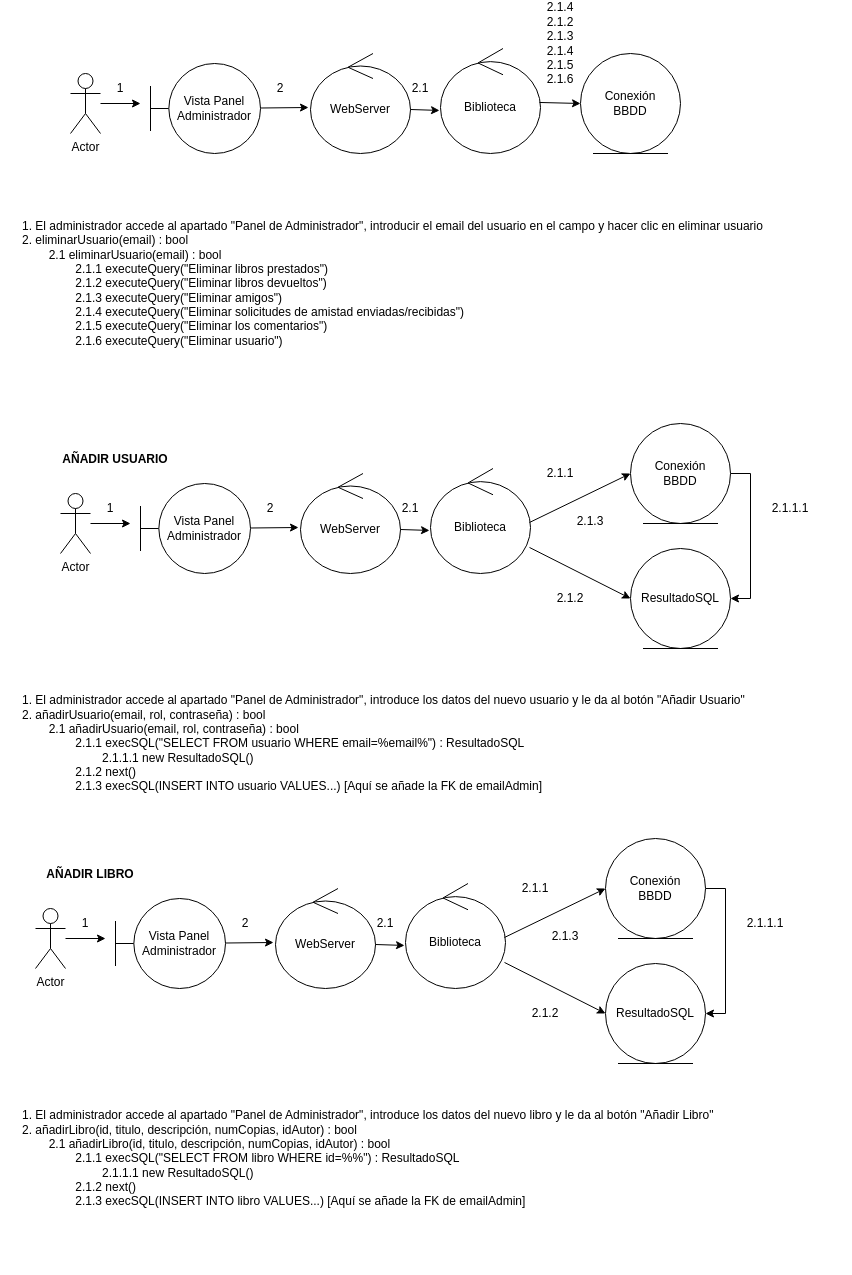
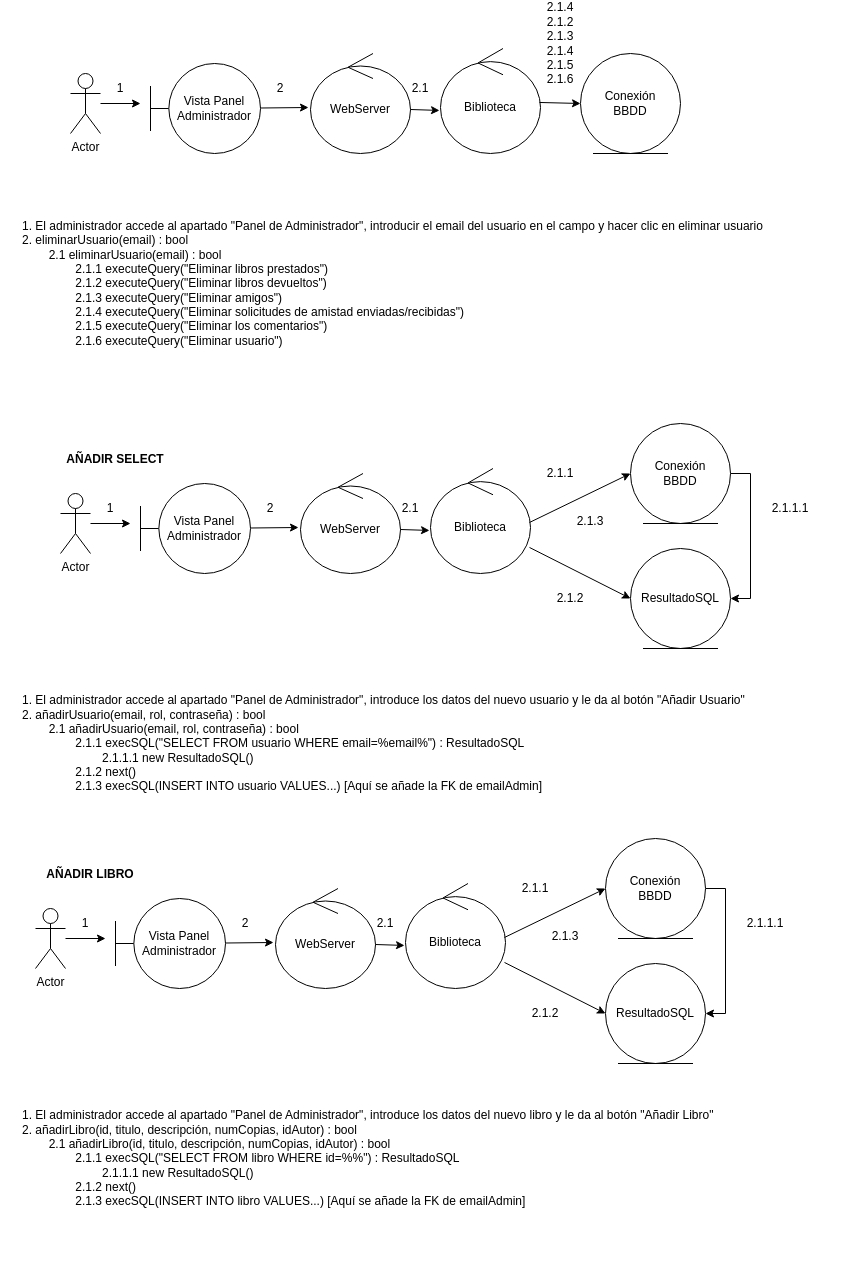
node "AÑADIR USUARIO": label "AÑADIR USUARIO" -> "AÑADIR SELECT"
